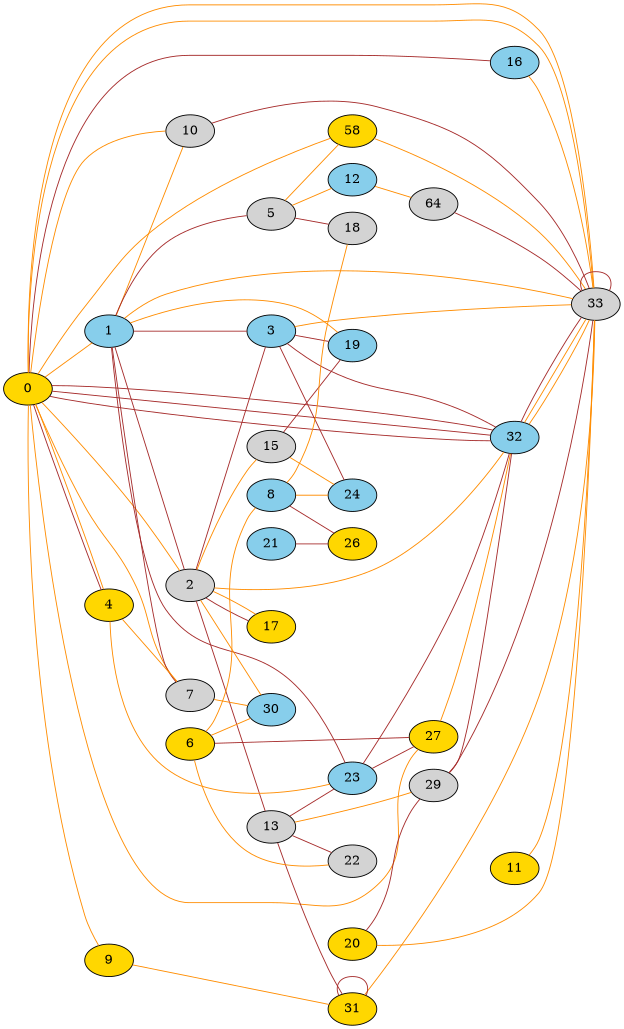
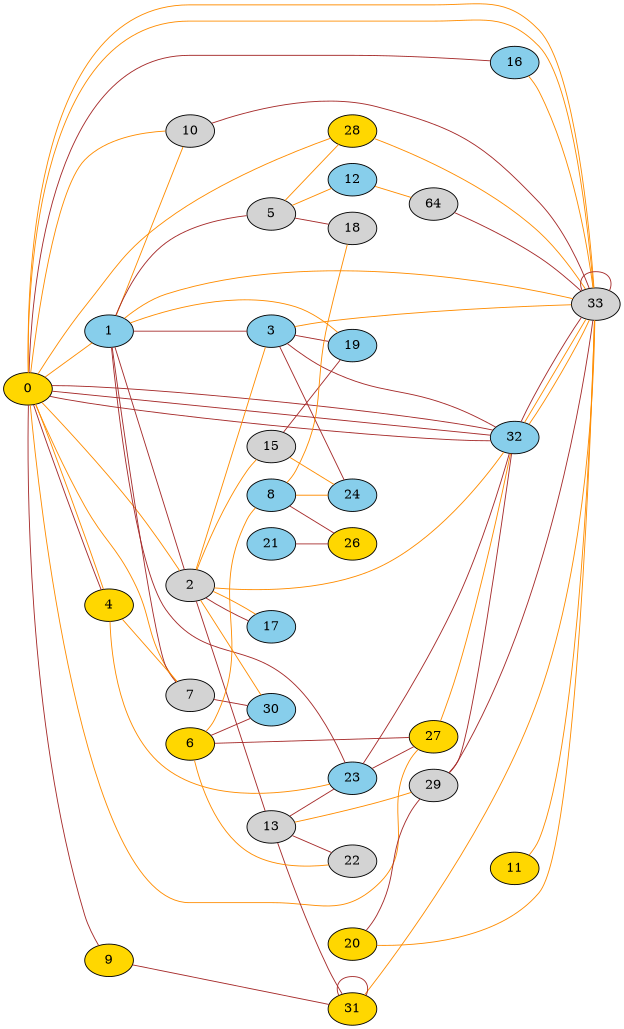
node "58": label "58" -> "28"
edge "3" -- "2": color brown -> darkorange
node "17": fillcolor gold -> skyblue
edge "0" -- "9": color darkorange -> brown
edge "7" -- "30": color darkorange -> brown
edge "30" -- "6": color darkorange -> brown
edge "9" -- "31": color darkorange -> brown
